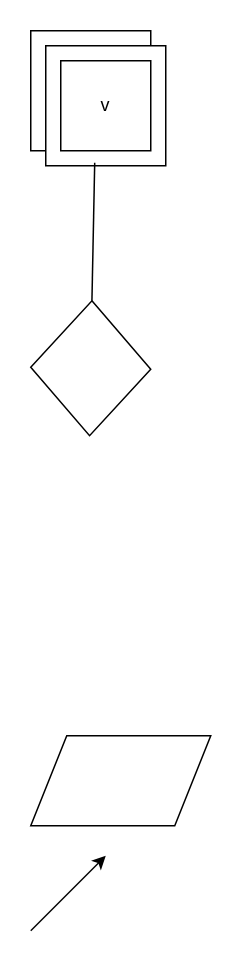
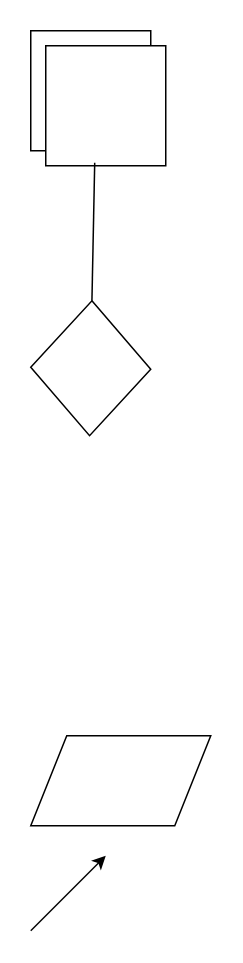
node "v": removed
